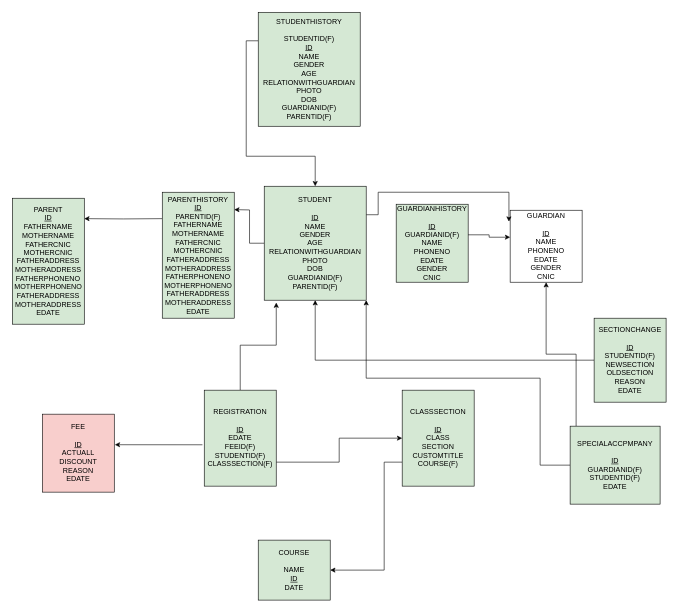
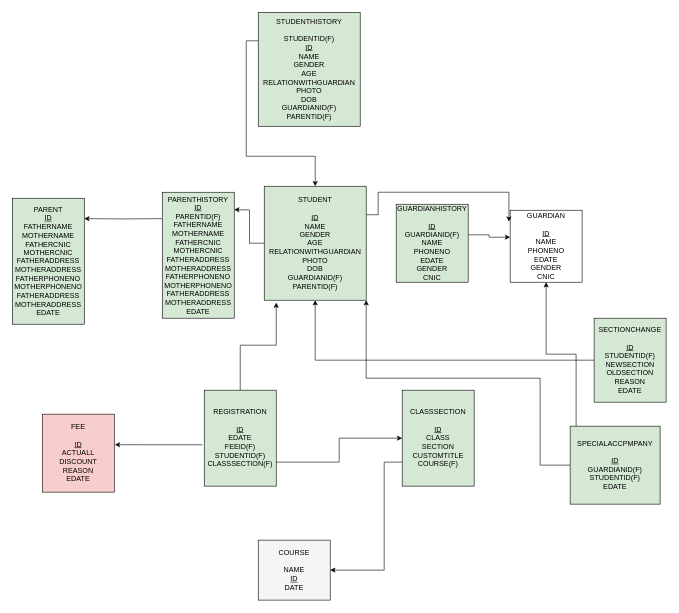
node "COURSE NAME ID DATE": fillcolor #d5e8d4 -> #f5f5f5
